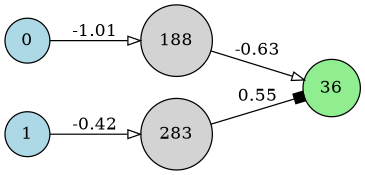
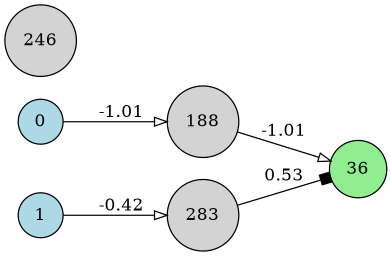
node "246": added
edge "188" -> "36": label "-0.63" -> "-1.01"
edge "283" -> "36": label "0.55" -> "0.53"
